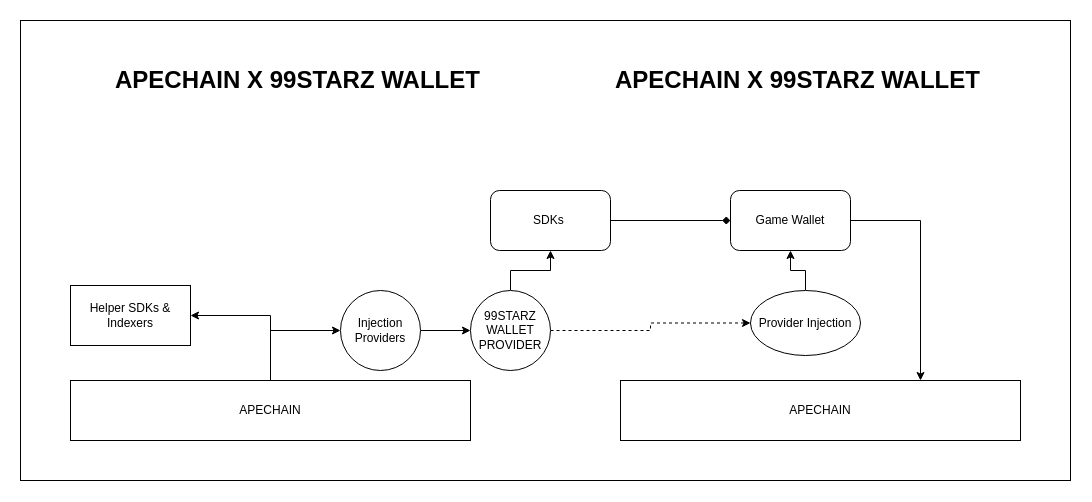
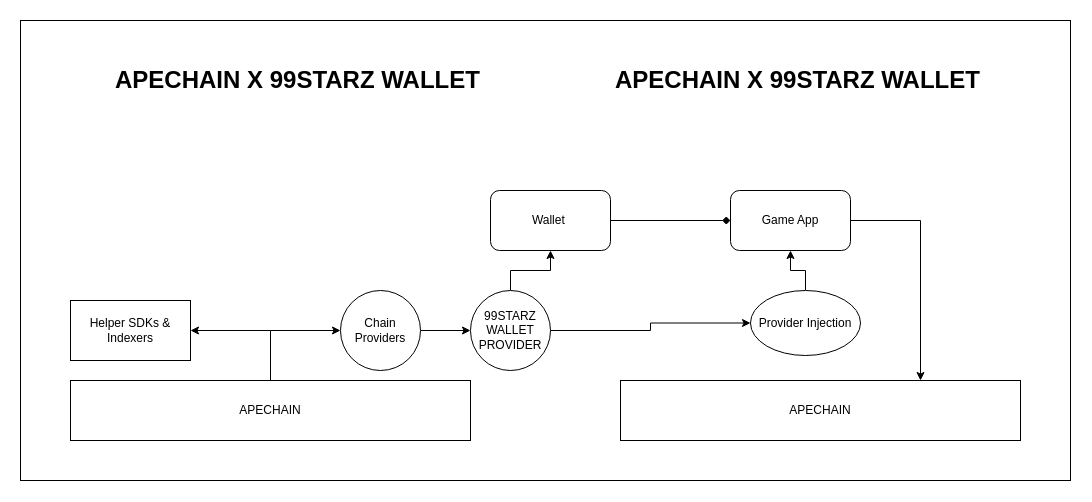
node "SDKs": label "SDKs" -> "Wallet"
node "Game Wallet": label "Game Wallet" -> "Game App"
node "Helper SDKs & Indexers": moved (131, 316) -> (131, 331)
node "Injection Providers": label "Injection Providers" -> "Chain Providers"
edge "99STARZ WALLET PROVIDER" -> "Provider Injection": style dashed -> solid
